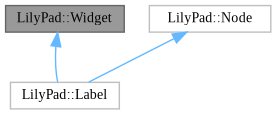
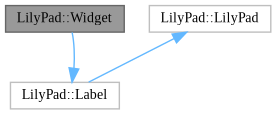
node "LilyPad::Node": label "LilyPad::Node" -> "LilyPad::LilyPad"
edge "LilyPad::Label" -> "LilyPad::Widget": reversed
